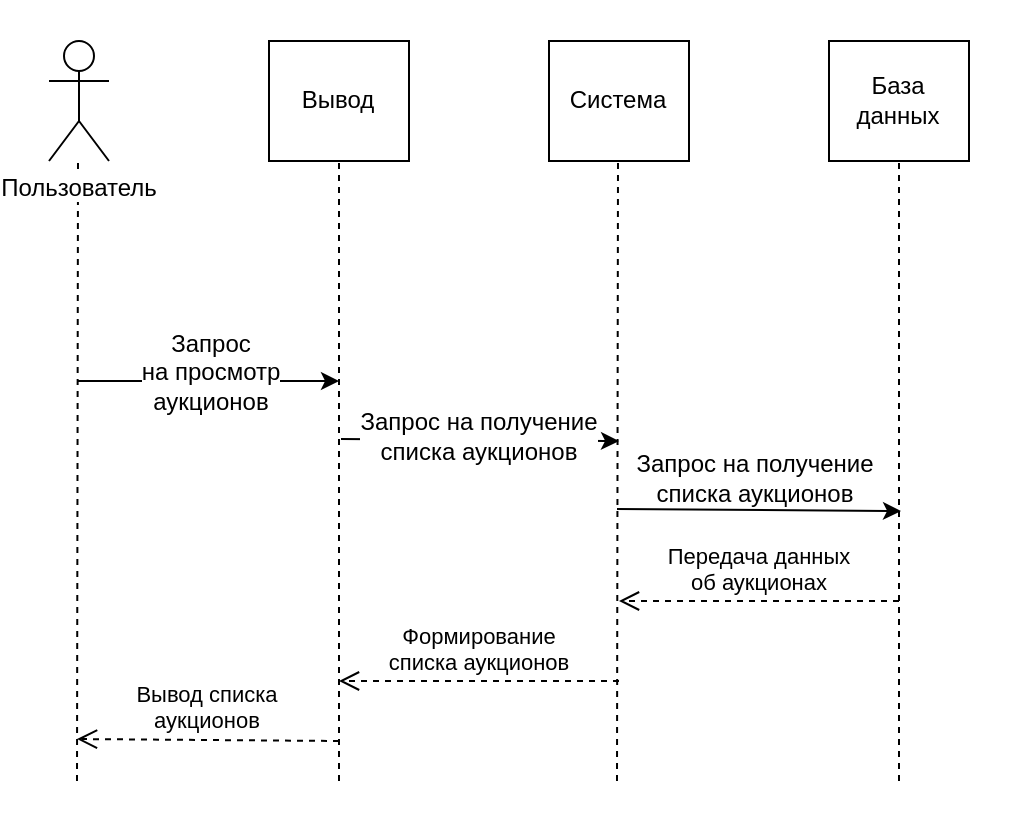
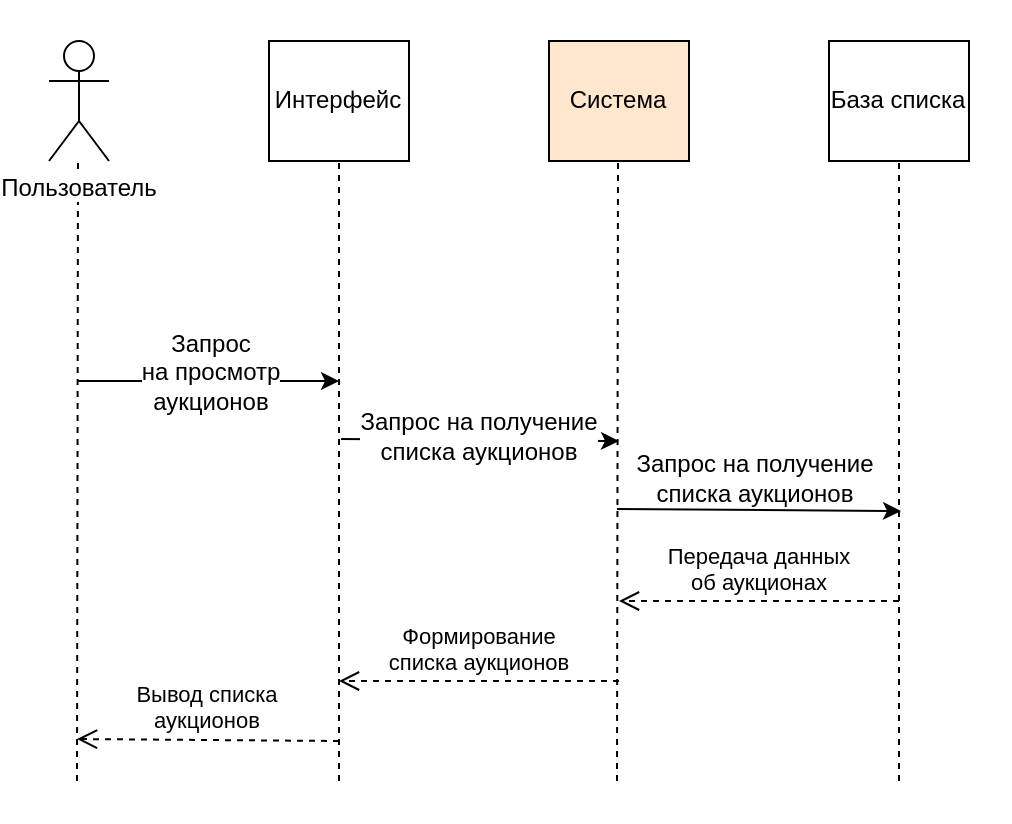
node "Вывод": label "Вывод" -> "Интерфейс"
node "Система": fillcolor #ffffff -> #ffe6cc
node "База данных": label "База данных" -> "База списка"
